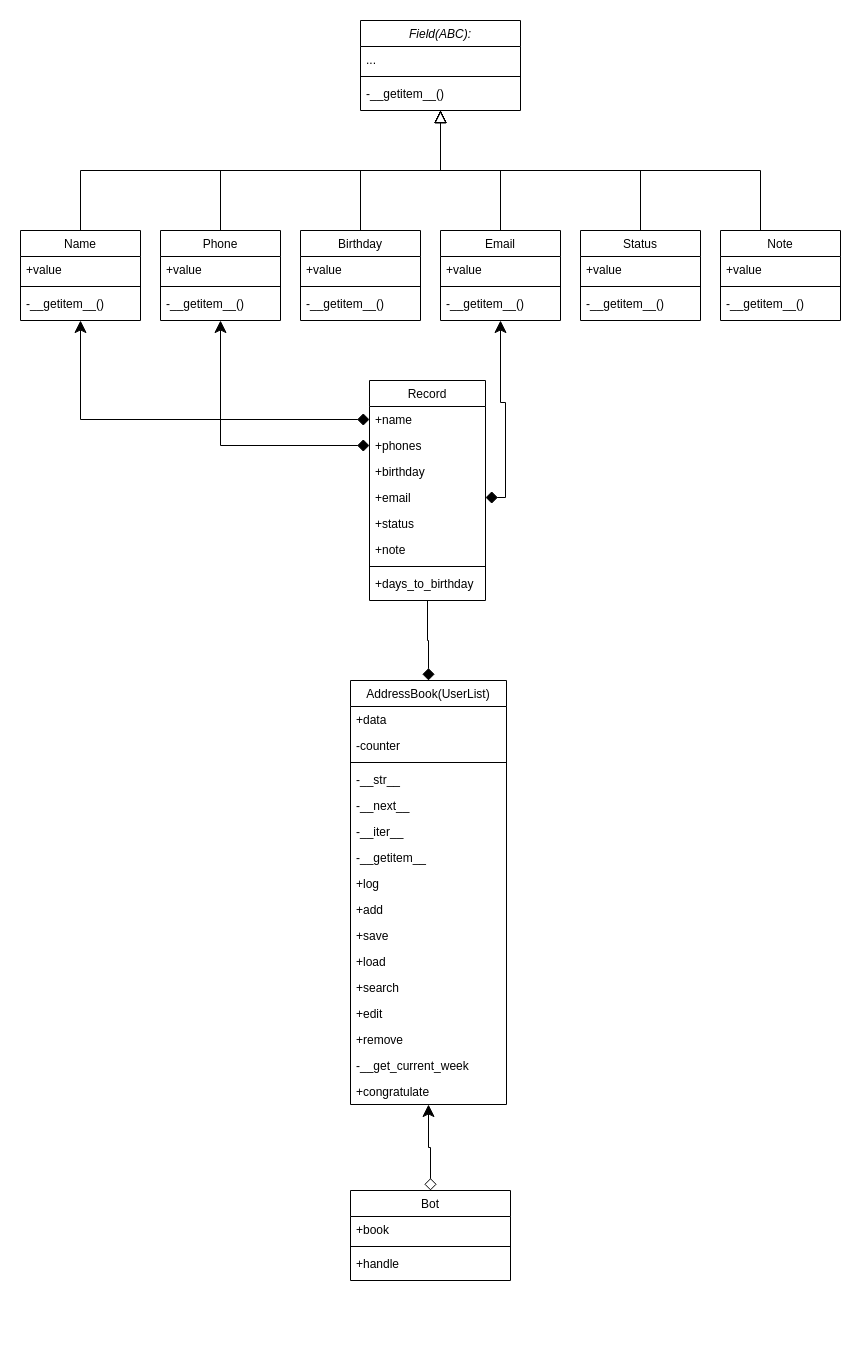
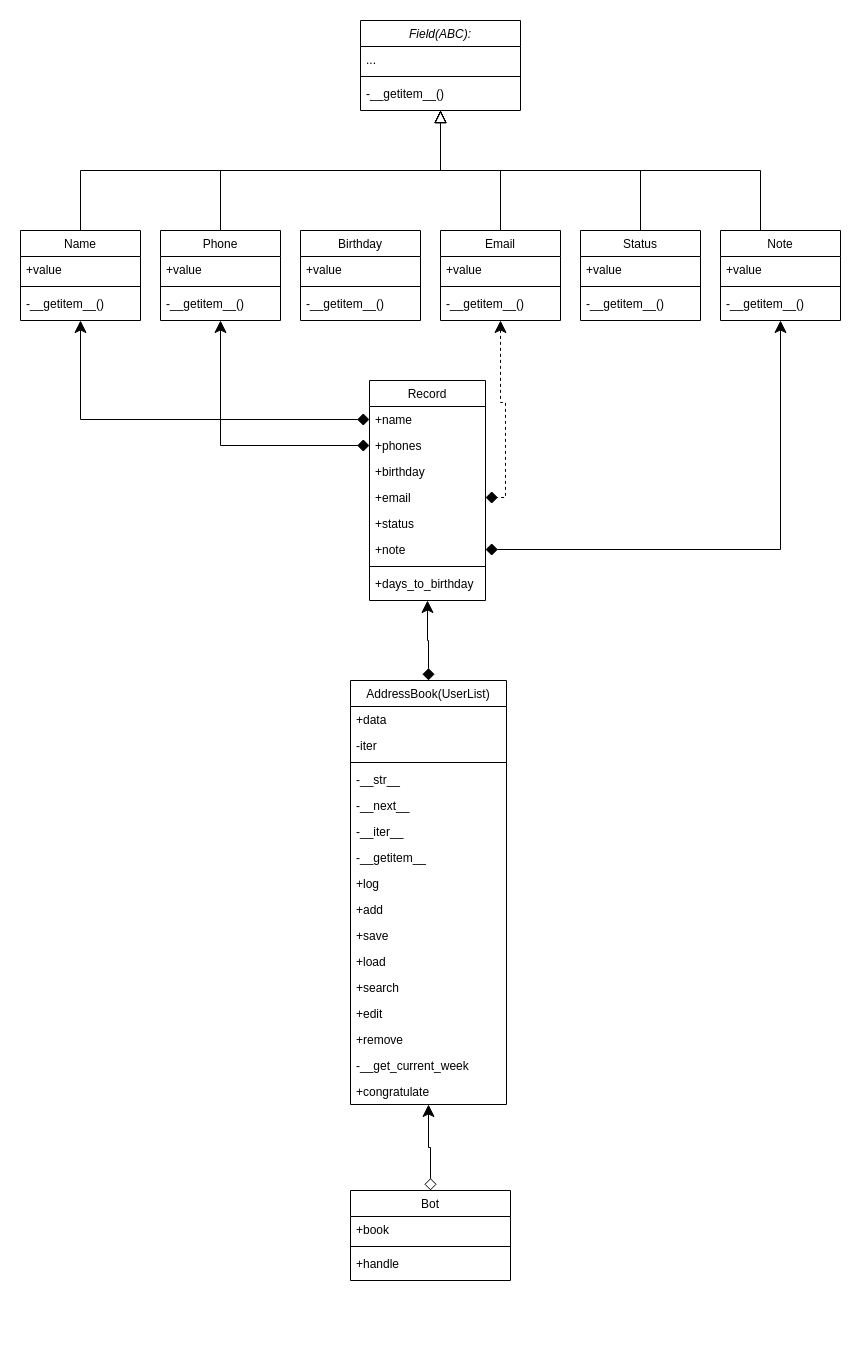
edge "Birthday" -> "Field(ABC):": removed
edge "Email" -- "+email": style solid -> dashed
edge "Note" -- "+note": added
edge "Record" -> "AddressBook(UserList)": arrowhead none -> classic
node "-counter": label "-counter" -> "-iter"
